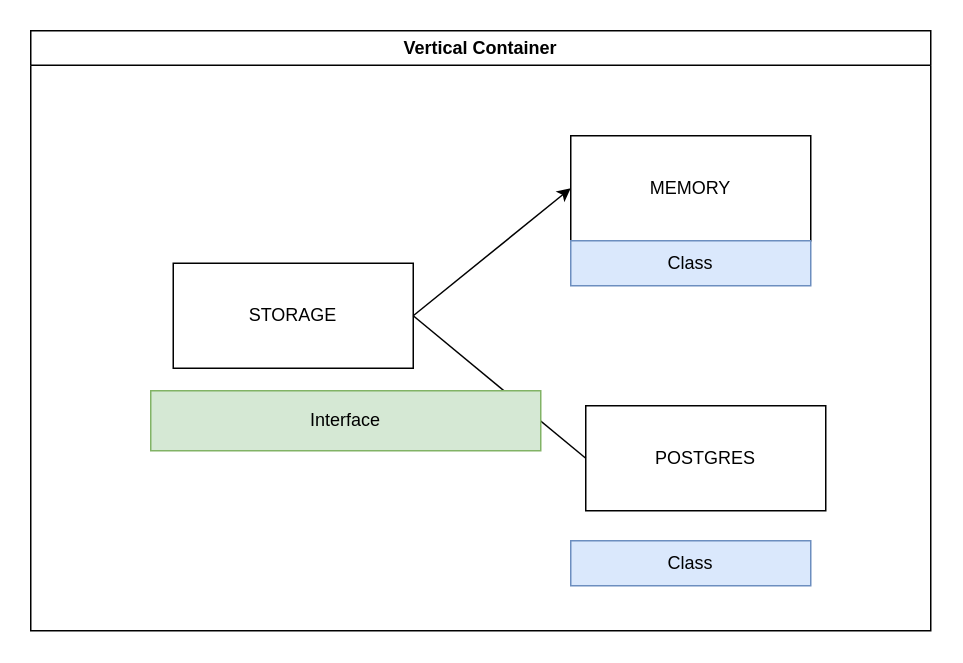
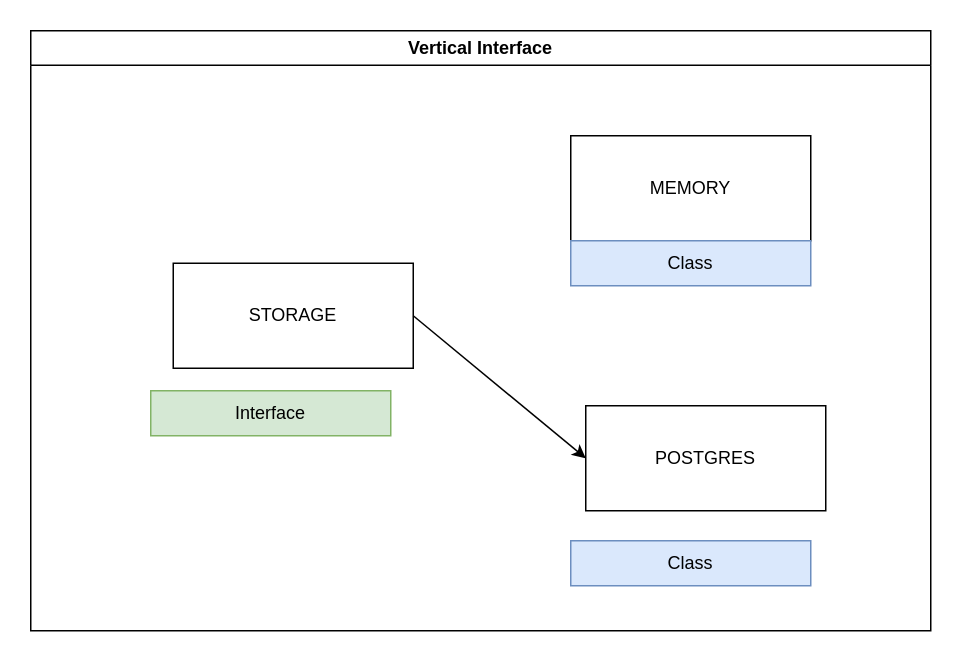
node "Vertical Container": label "Vertical Container" -> "Vertical Interface"
edge "STORAGE" -> "MEMORY": removed
node "Interface": size 390x60 -> 240x45
edge "STORAGE" -- "POSTGRES": arrowhead none -> classic
